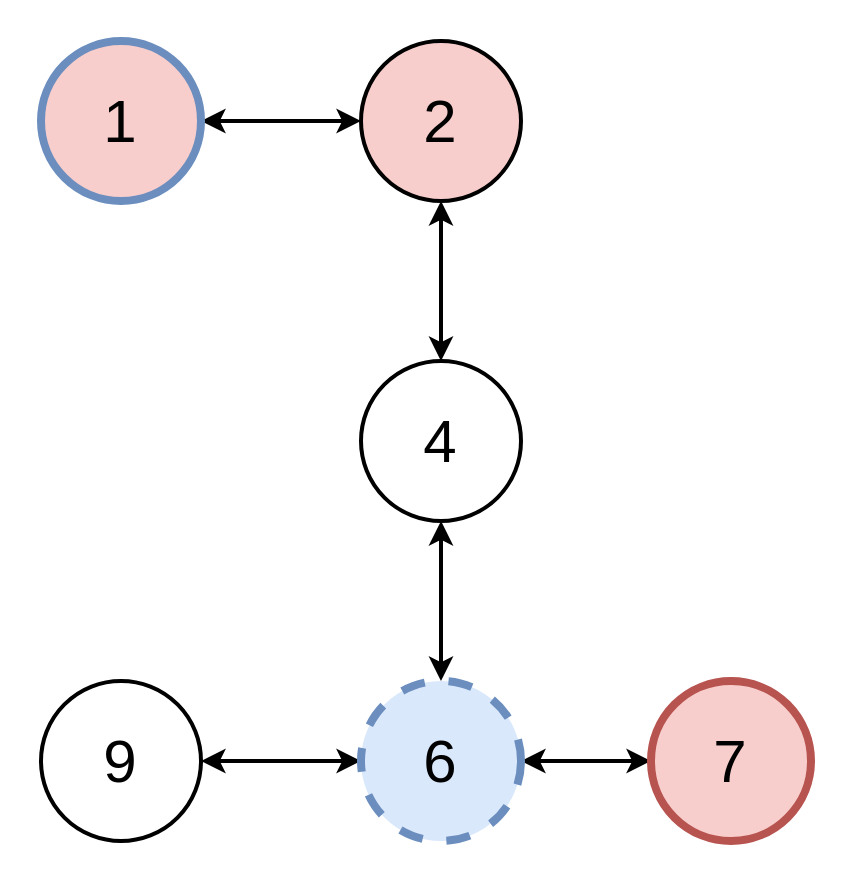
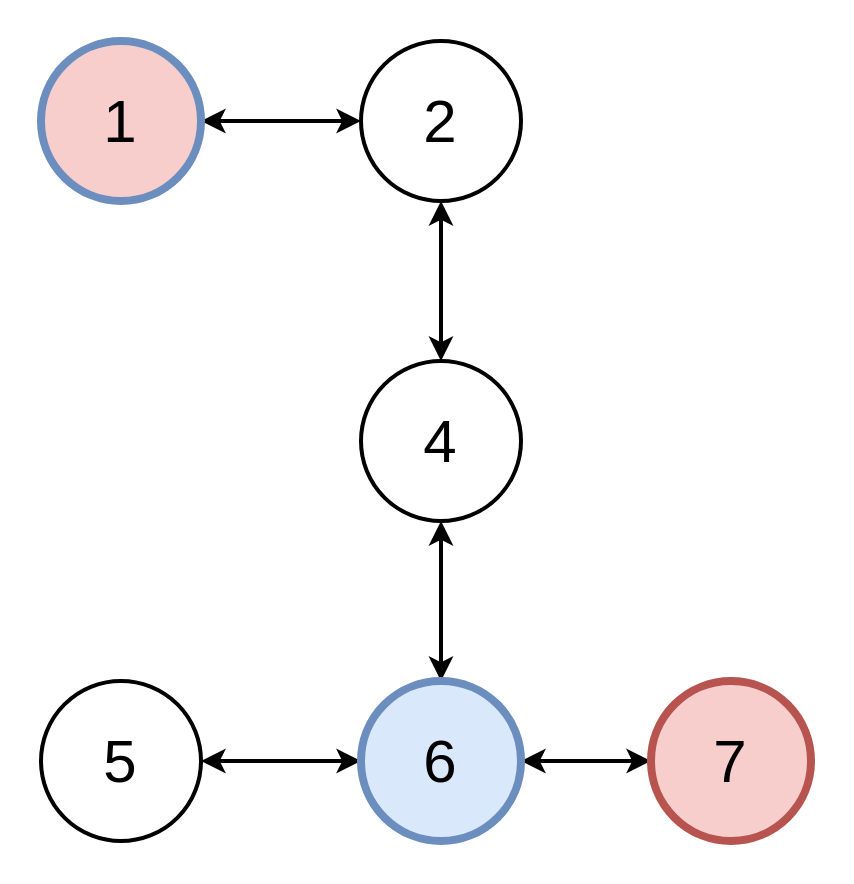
node "2": fillcolor #f8cecc -> #ffffff
node "9": label "9" -> "5"
node "6": style dashed -> solid
